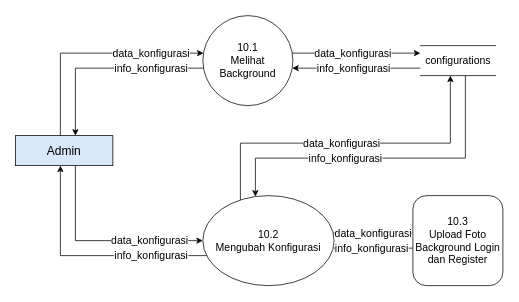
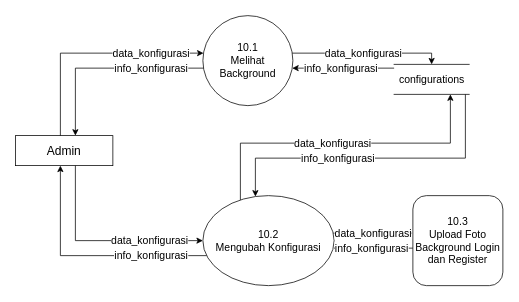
node "configurations": moved (458, 60) -> (432, 79)
node "Admin": fillcolor #dae8fc -> #ffffff
